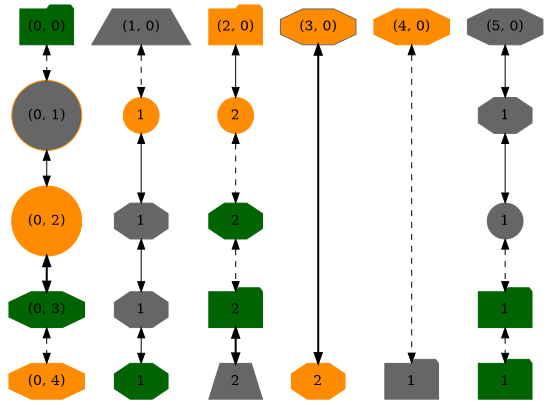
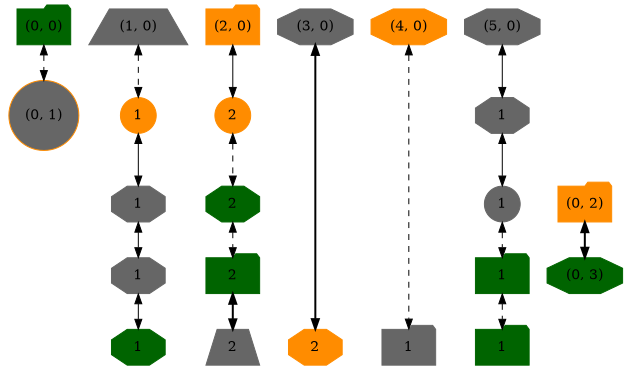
node "(3, 0)": fillcolor darkorange -> gray40
edge "(0, 1)" -- "(0, 2)": removed
node "(0, 2)": shape circle -> folder
node "(0, 4)": removed
